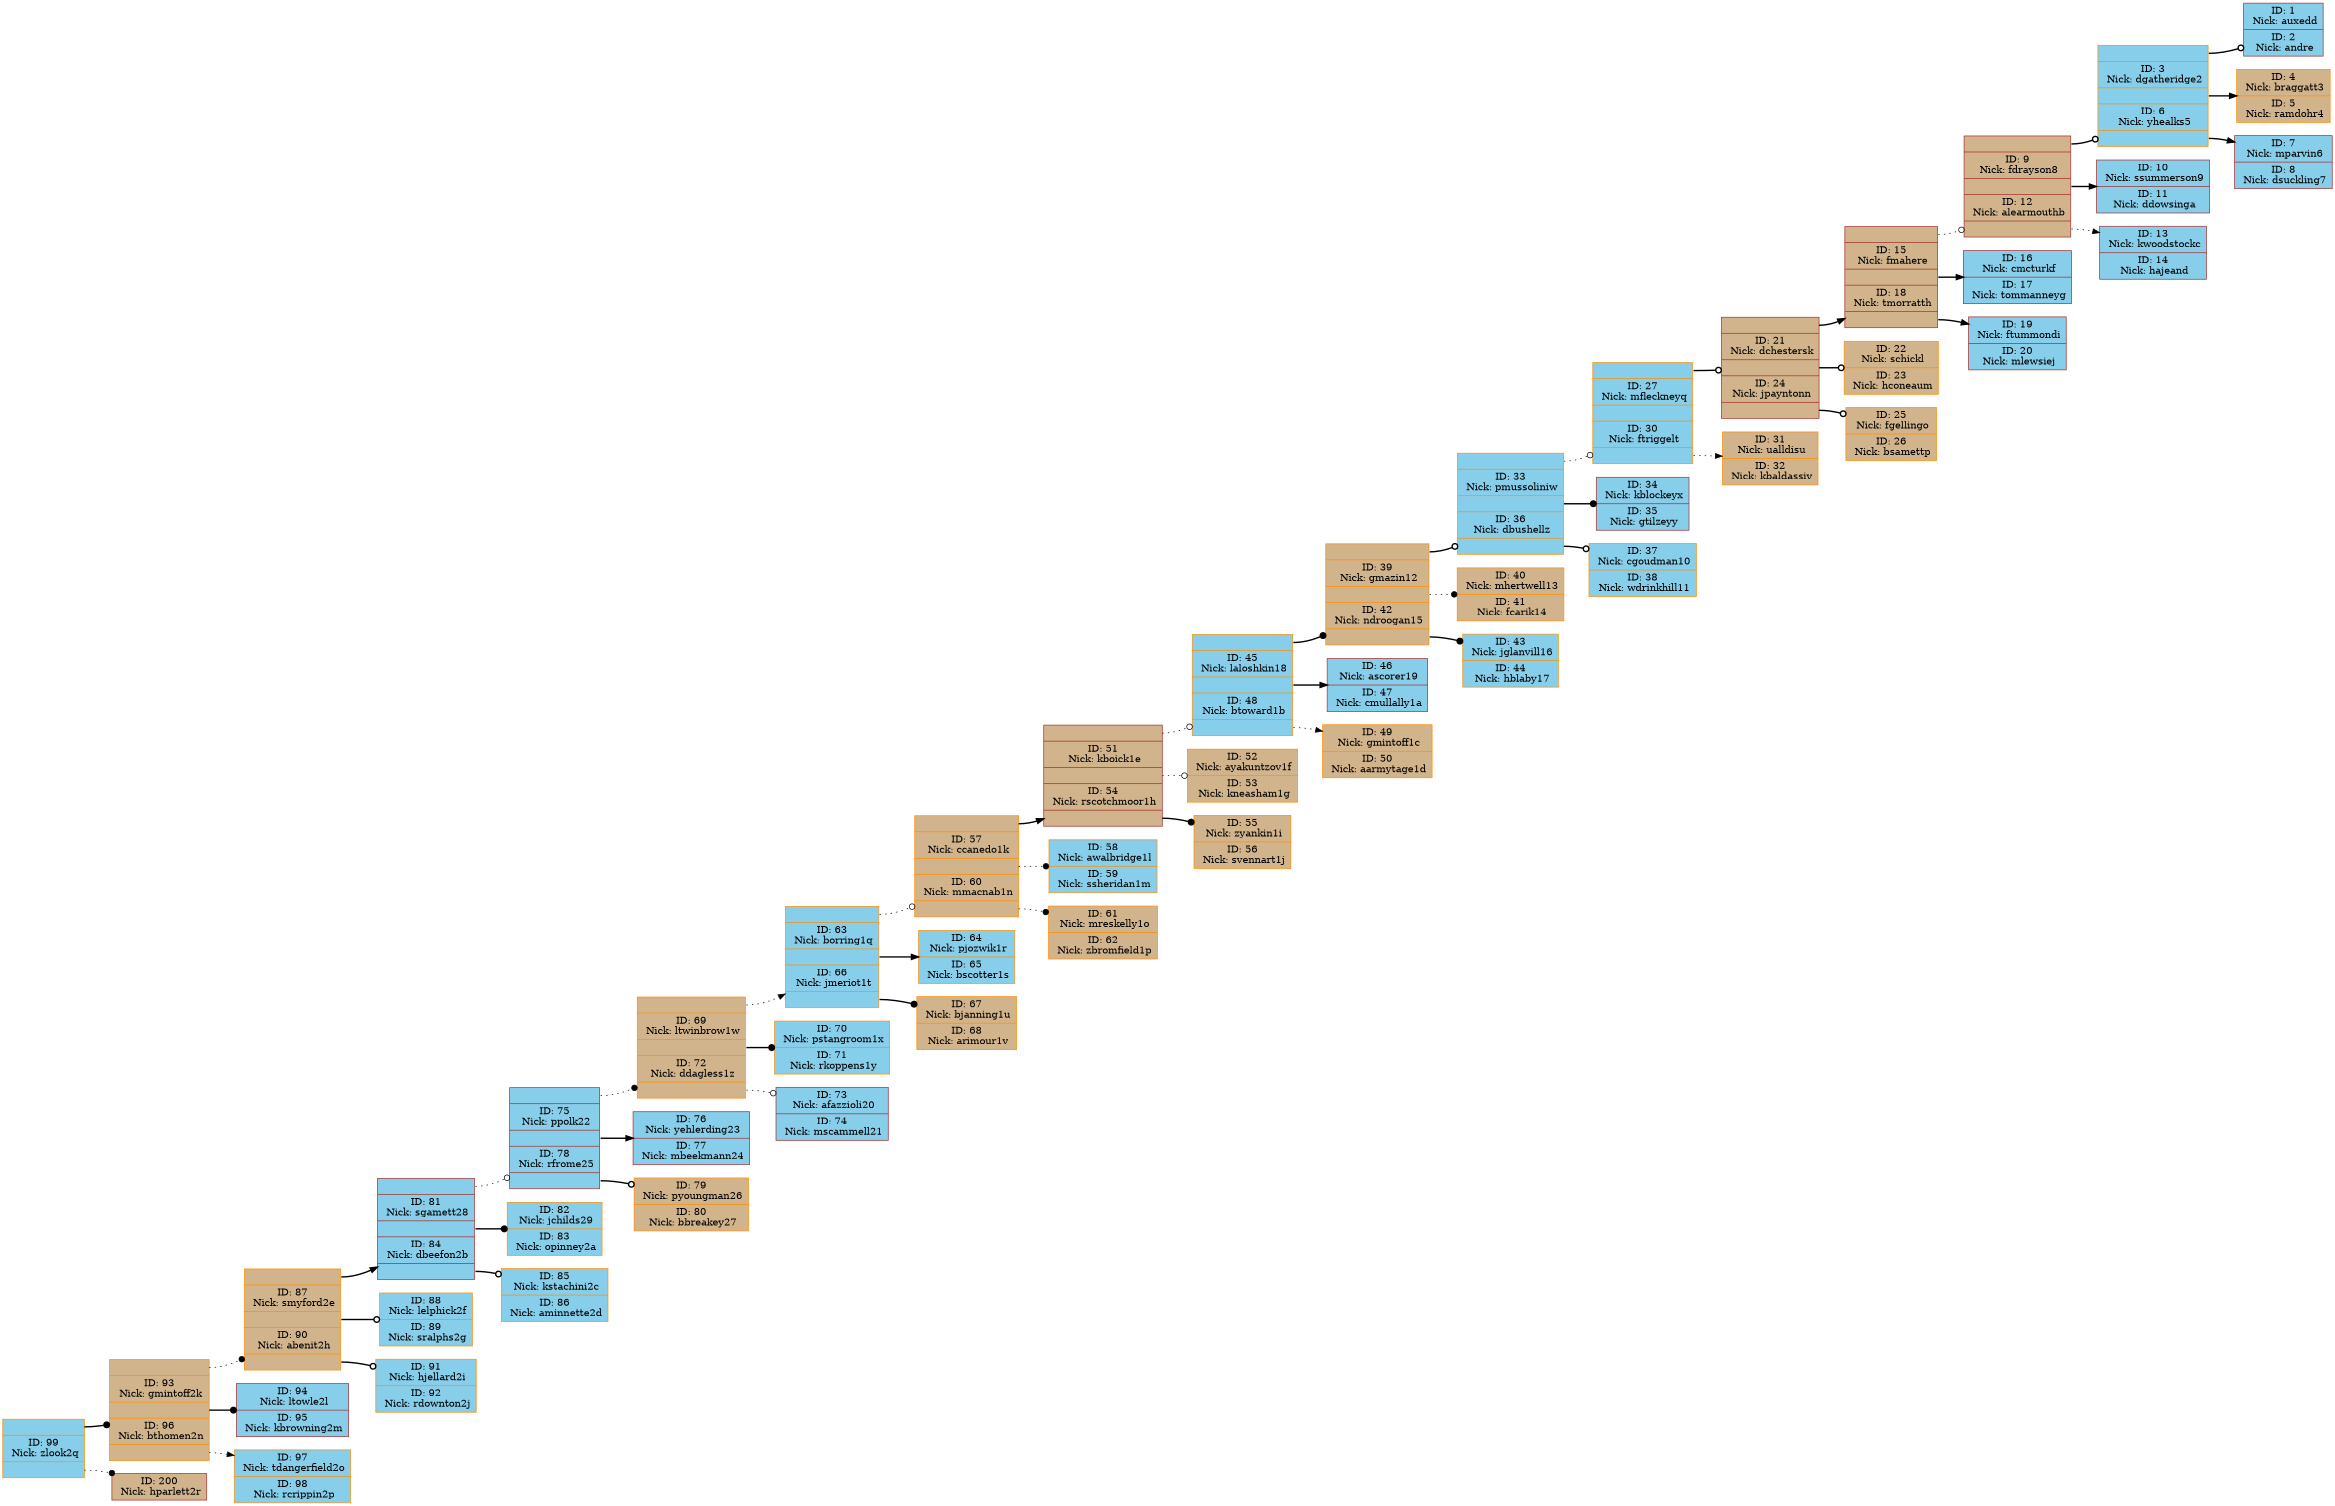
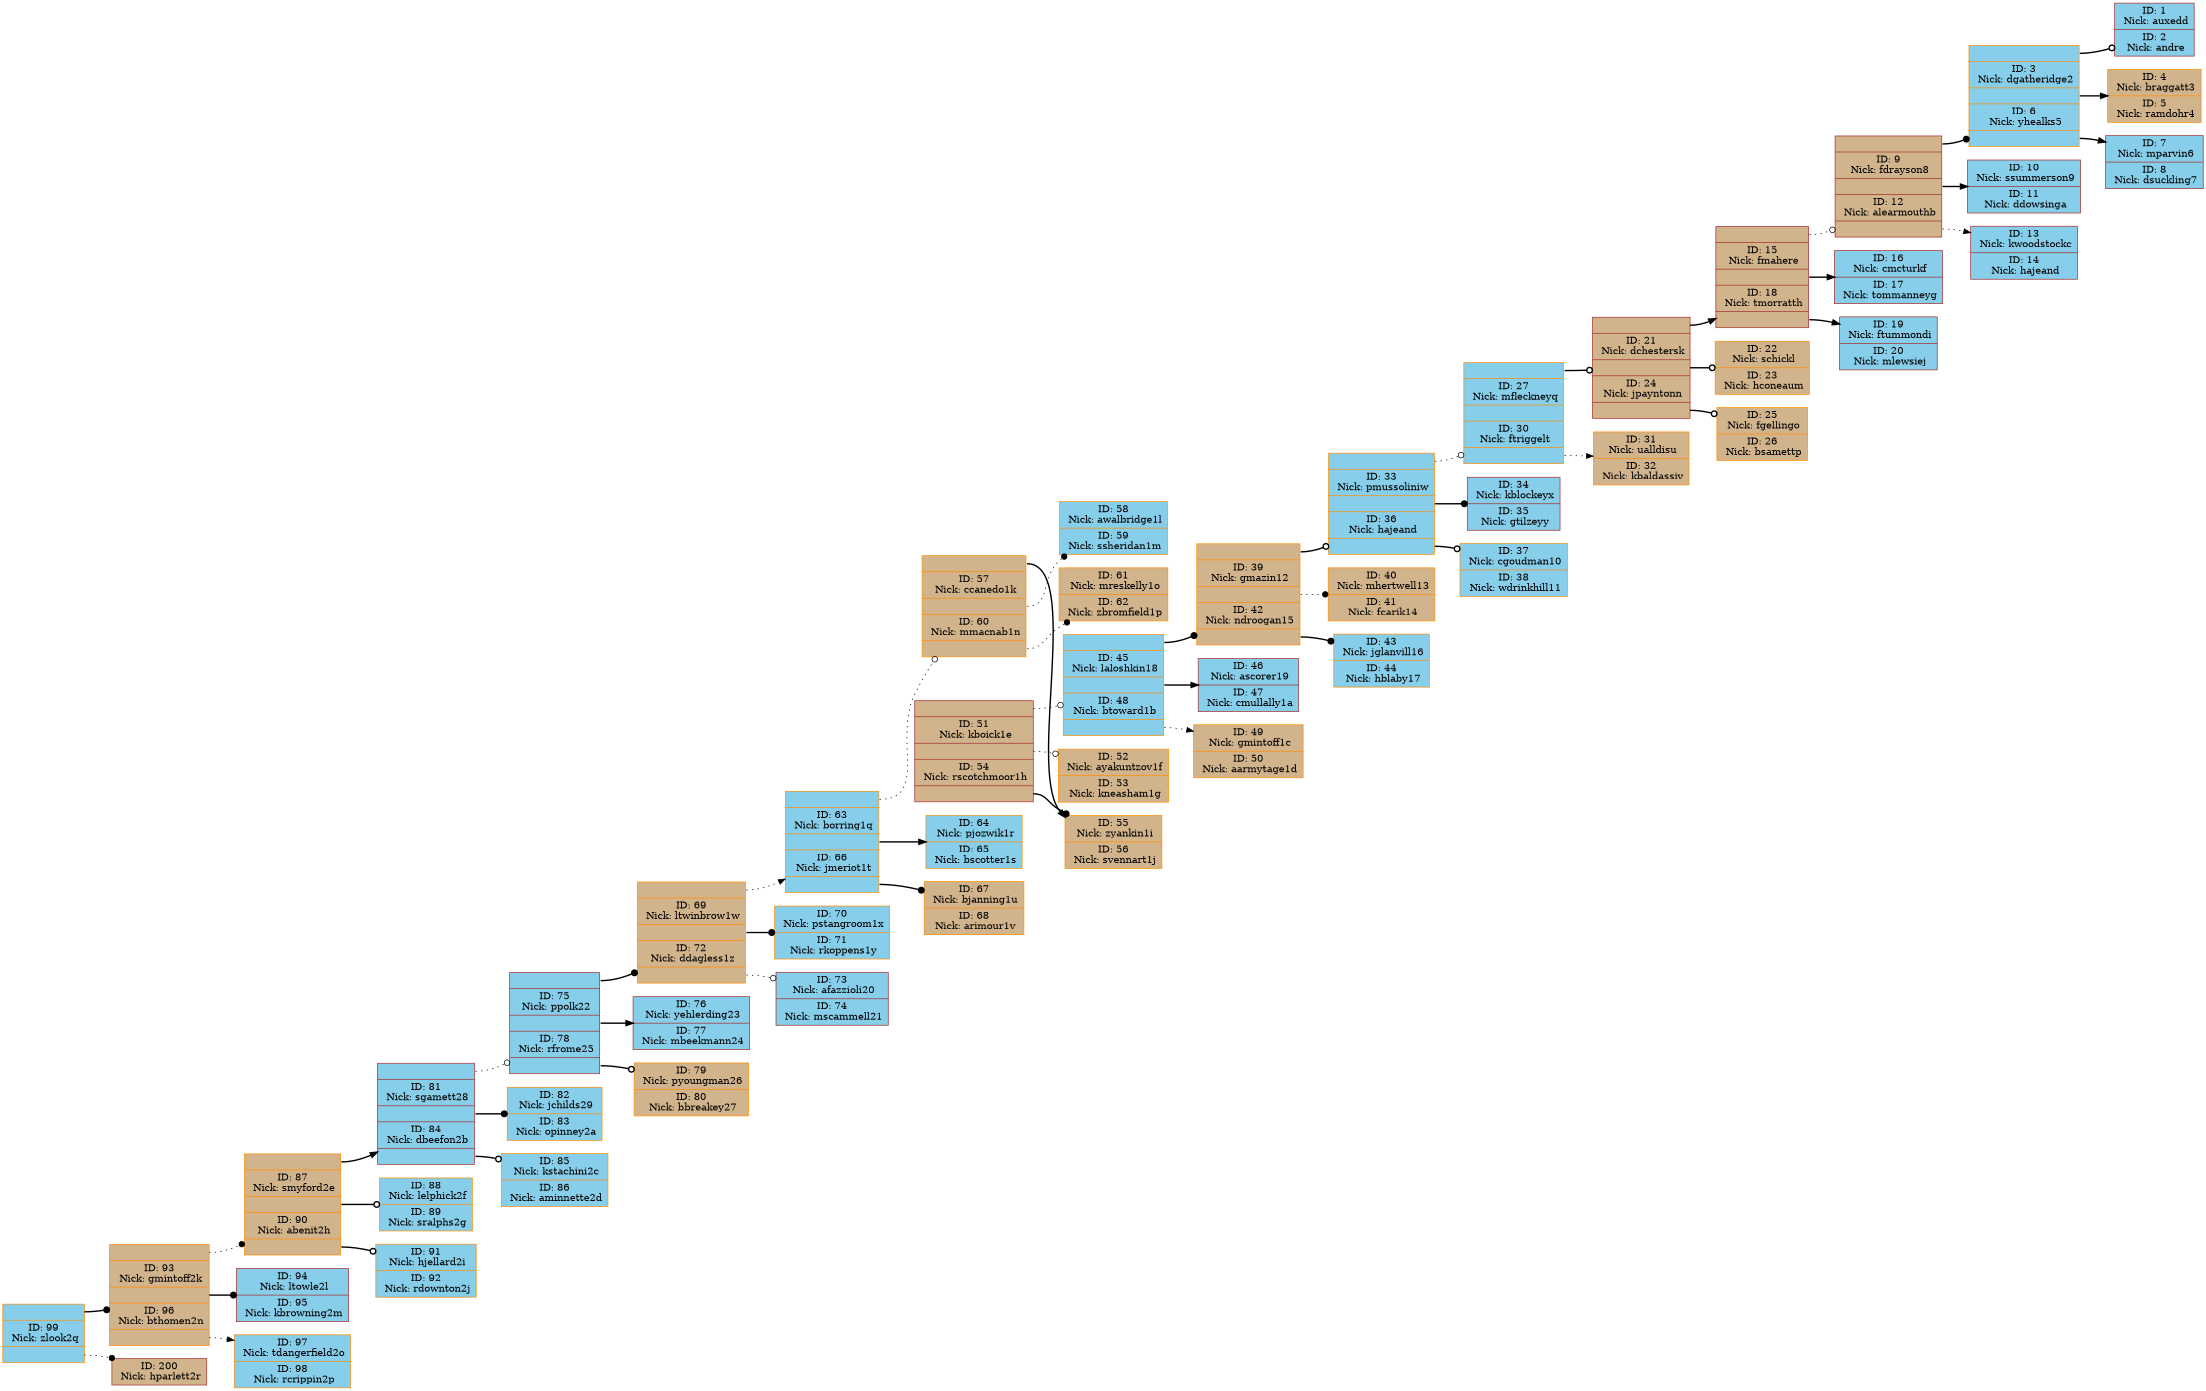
edge "ID: 9" -> "ID: 3": arrowhead odot -> dot
node "ID: 33": text "Nick: dbushellz" -> "Nick: hajeand"
edge "ID: 57" -> "ID: 51": now "ID: 57" -> "ID: 55"
edge "ID: 75" -> "ID: 69": style dotted -> bold
